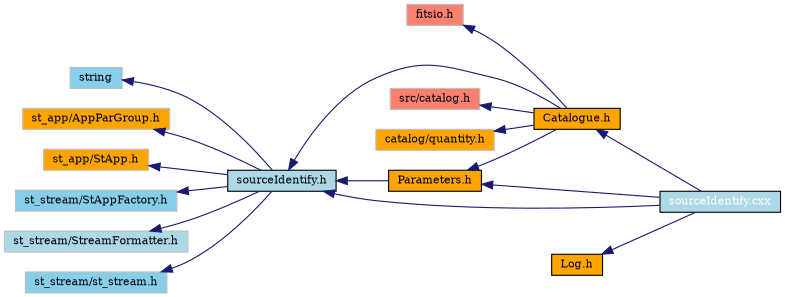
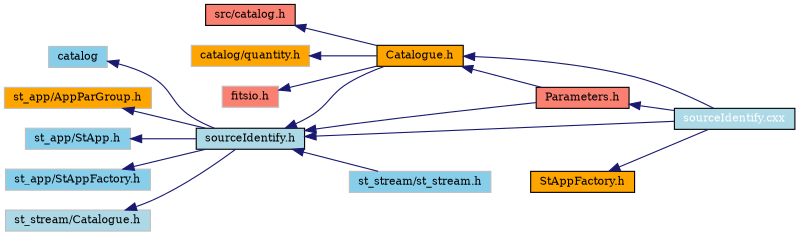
node "string": label "string" -> "catalog"
node "src/catalog.h": color grey75 -> black
edge "Catalogue.h" -> "Parameters.h": reversed
node "st_app/StApp.h": fillcolor orange -> skyblue
node "Parameters.h": fillcolor orange -> salmon
node "st_stream/StAppFactory.h": label "st_stream/StAppFactory.h" -> "st_app/StAppFactory.h"
edge "sourceIdentify.h" -> "st_stream/st_stream.h": reversed
node "st_stream/StreamFormatter.h": label "st_stream/StreamFormatter.h" -> "st_stream/Catalogue.h"
node "Log.h": label "Log.h" -> "StAppFactory.h"
